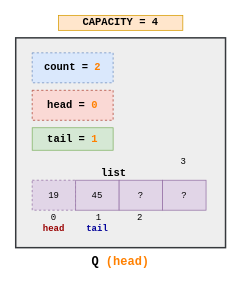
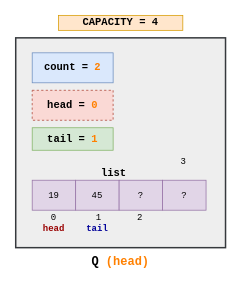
node "count = 2": style dashed -> solid
node "19": style dashed -> solid
